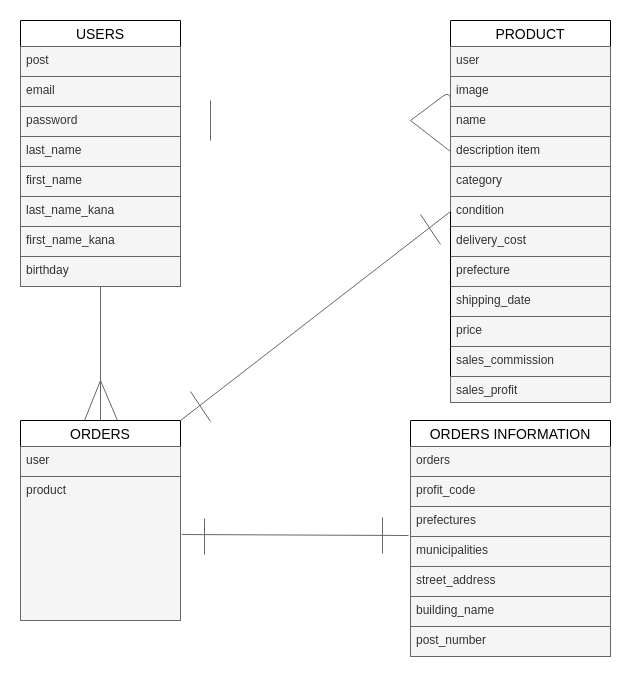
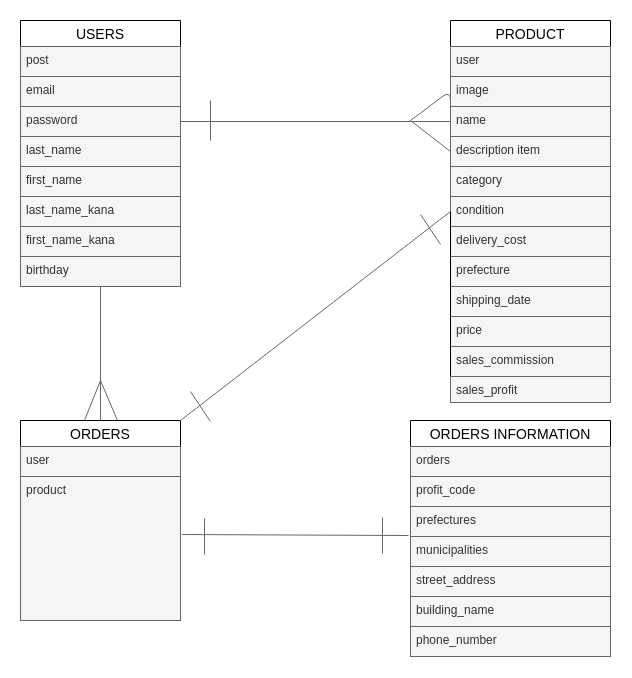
edge "password" -- "name": added
node "post_number": label "post_number" -> "phone_number"
